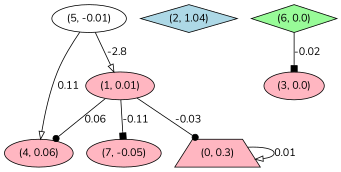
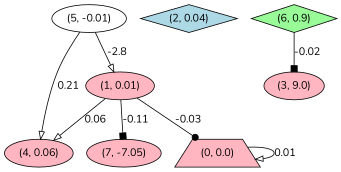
node "(2, 1.04)": label "(2, 1.04)" -> "(2, 0.04)"
node "(6, 0.0)": label "(6, 0.0)" -> "(6, 0.9)"
edge "(5, -0.01)" -> "(4, 0.06)": label "0.11" -> "0.21"
node "(3, 0.0)": label "(3, 0.0)" -> "(3, 9.0)"
edge "(1, 0.01)" -> "(4, 0.06)": arrowhead dot -> onormal
node "(7, -0.05)": label "(7, -0.05)" -> "(7, -7.05)"
node "(0, 0.3)": label "(0, 0.3)" -> "(0, 0.0)"
